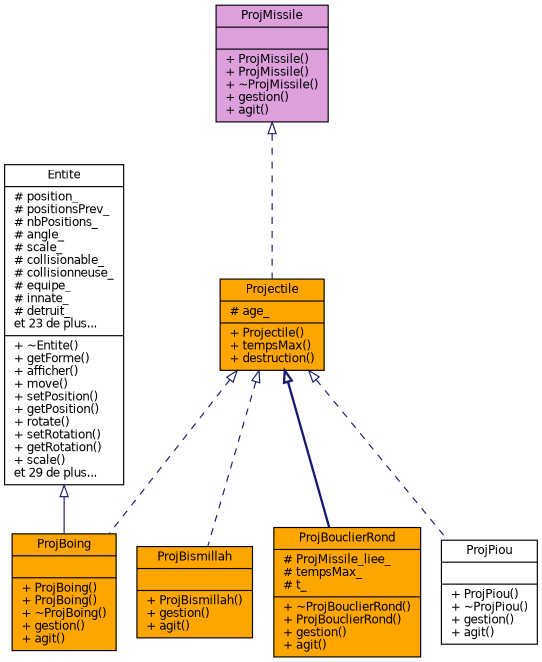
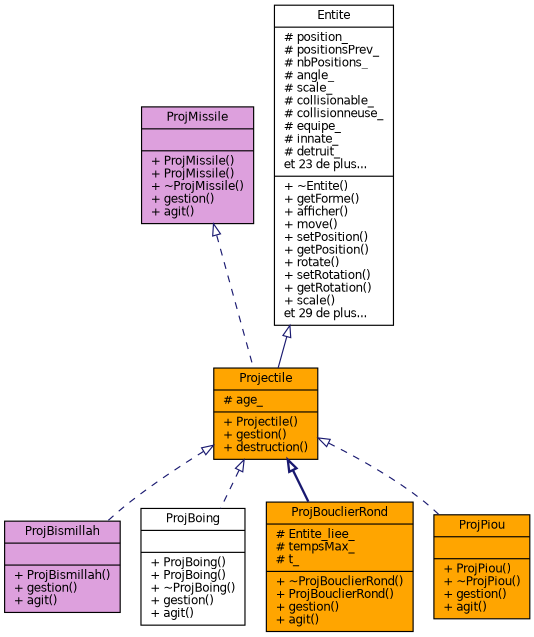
node "Projectile": text "+ tempsMax()" -> "+ gestion()"
edge "ProjBoing" -> "Entite": now "Projectile" -> "Entite"
node "ProjBouclierRond": text "# ProjMissile_liee_" -> "# Entite_liee_"
node "ProjBoing": fillcolor orange -> white
node "ProjBismillah": fillcolor orange -> plum
node "ProjPiou": fillcolor white -> orange
